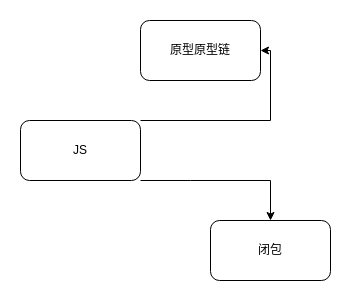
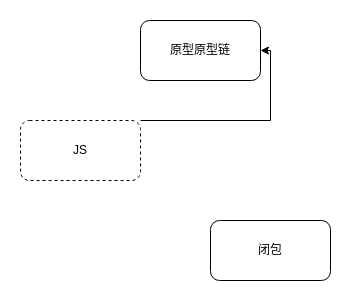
node "JS": style solid -> dashed
edge "JS" -> "闭包": removed
